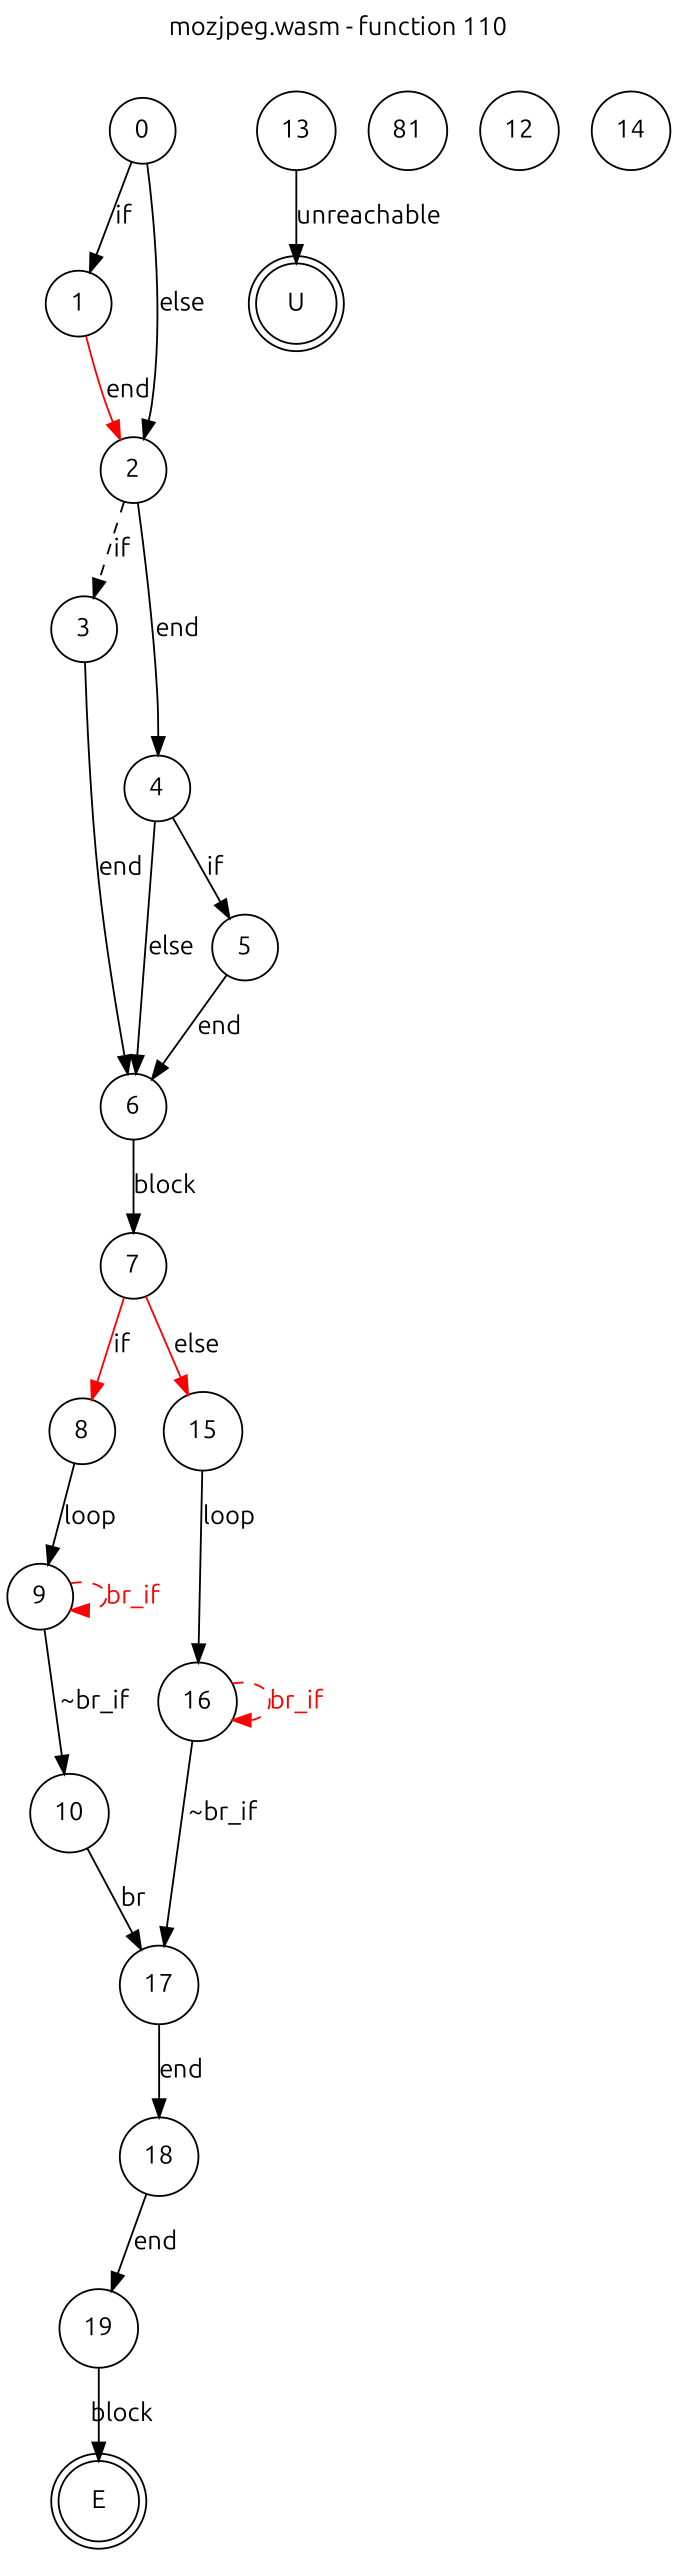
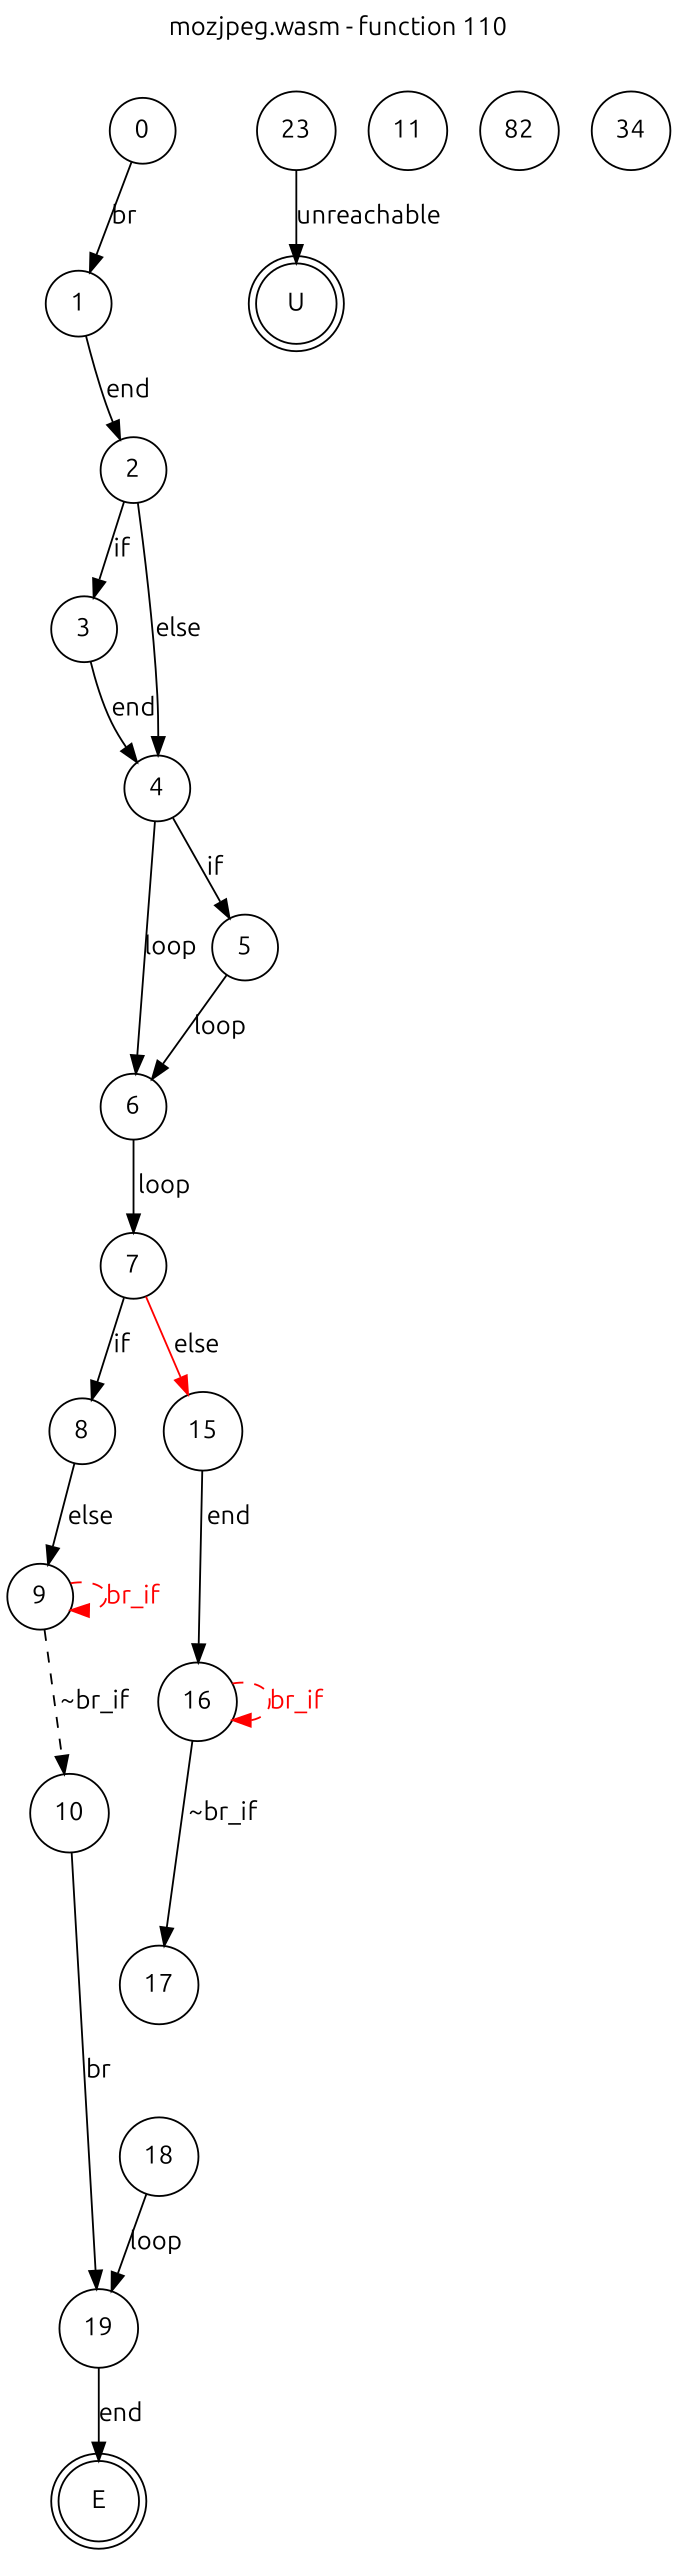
node "13": label "13" -> "23"
node "81": label "81" -> "11"
node "12": label "12" -> "82"
node "14": label "14" -> "34"
edge "0" -> "1": label "if" -> "br"
edge "0" -> "2": removed, label "else"
edge "1" -> "2": color red -> black
edge "2" -> "3": style dashed -> solid
edge "2" -> "4": label "end" -> "else"
edge "3" -> "6": now "3" -> "4"
edge "4" -> "6": label "else" -> "loop"
edge "5" -> "6": label "end" -> "loop"
edge "6" -> "7": label "block" -> "loop"
edge "7" -> "8": color red -> black
edge "8" -> "9": label "loop" -> "else"
edge "15" -> "16": label "loop" -> "end"
edge "9" -> "10": style solid -> dashed
edge "10" -> "17": now "10" -> "19"
edge "17" -> "18": removed, label "end"
edge "18" -> "19": label "end" -> "loop"
edge "19" -> "E": label "block" -> "end"
